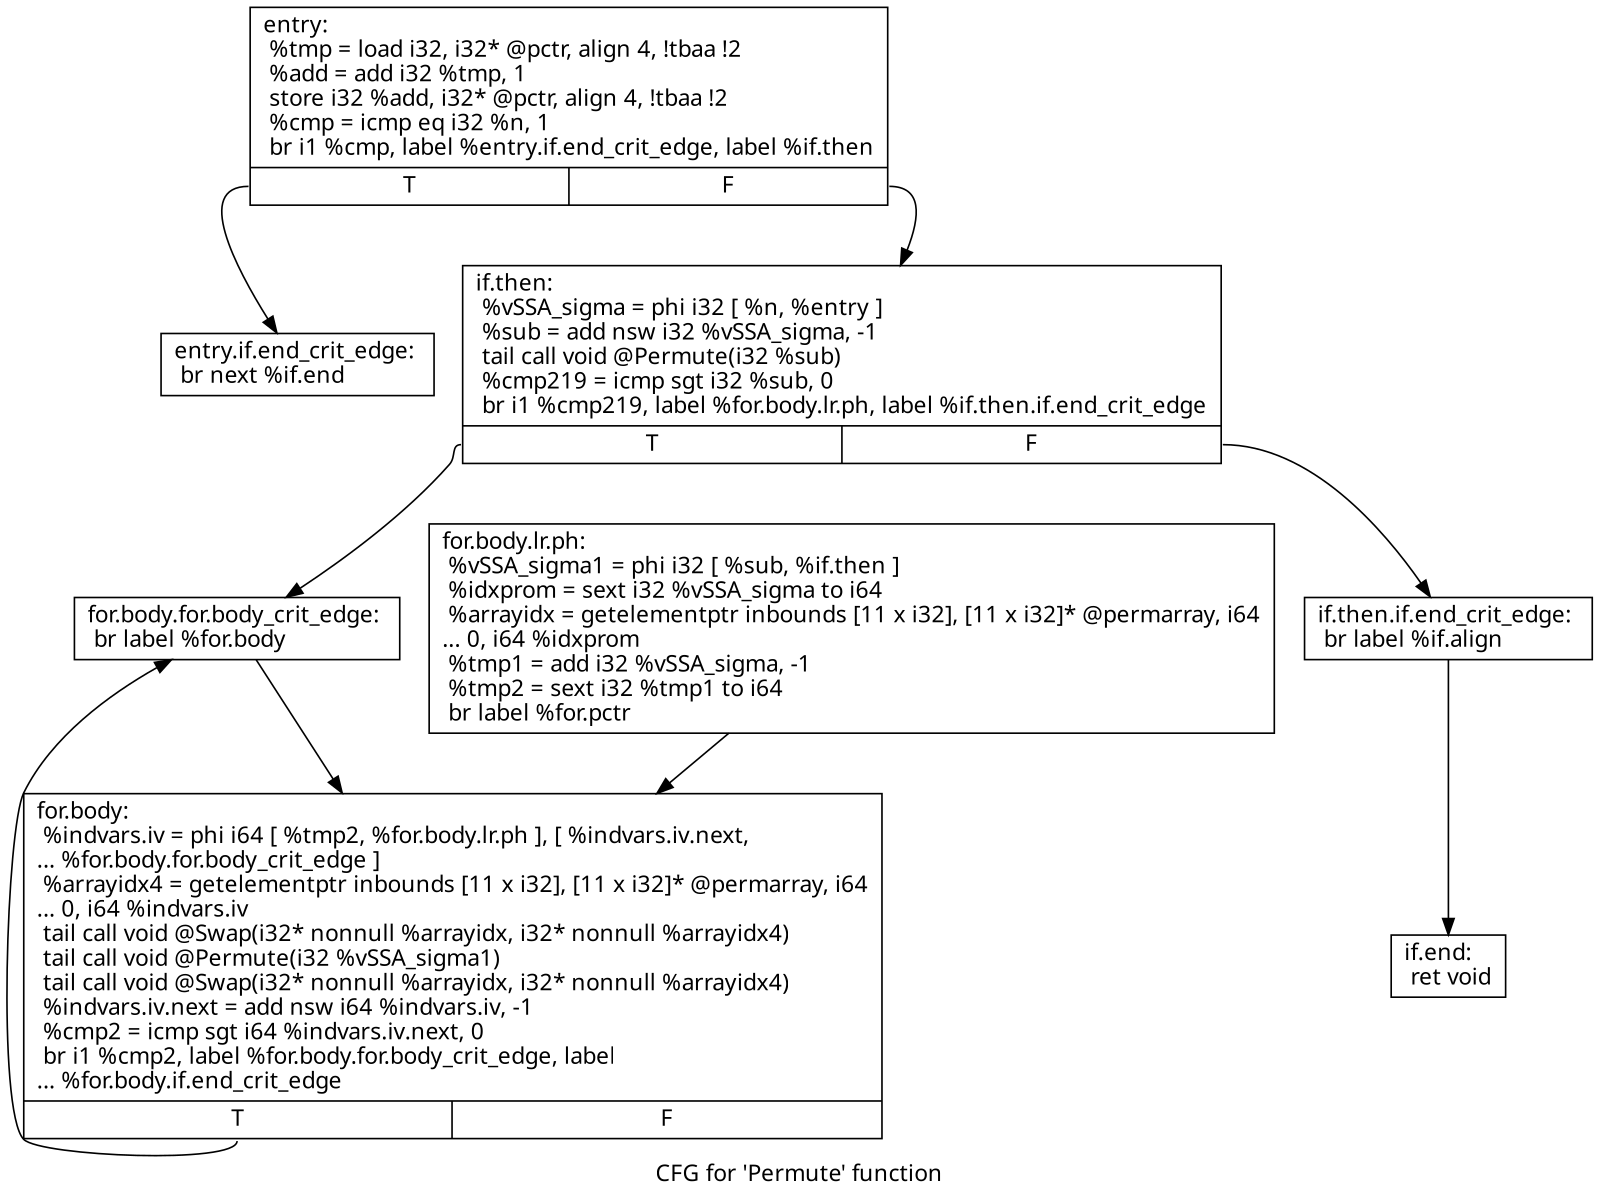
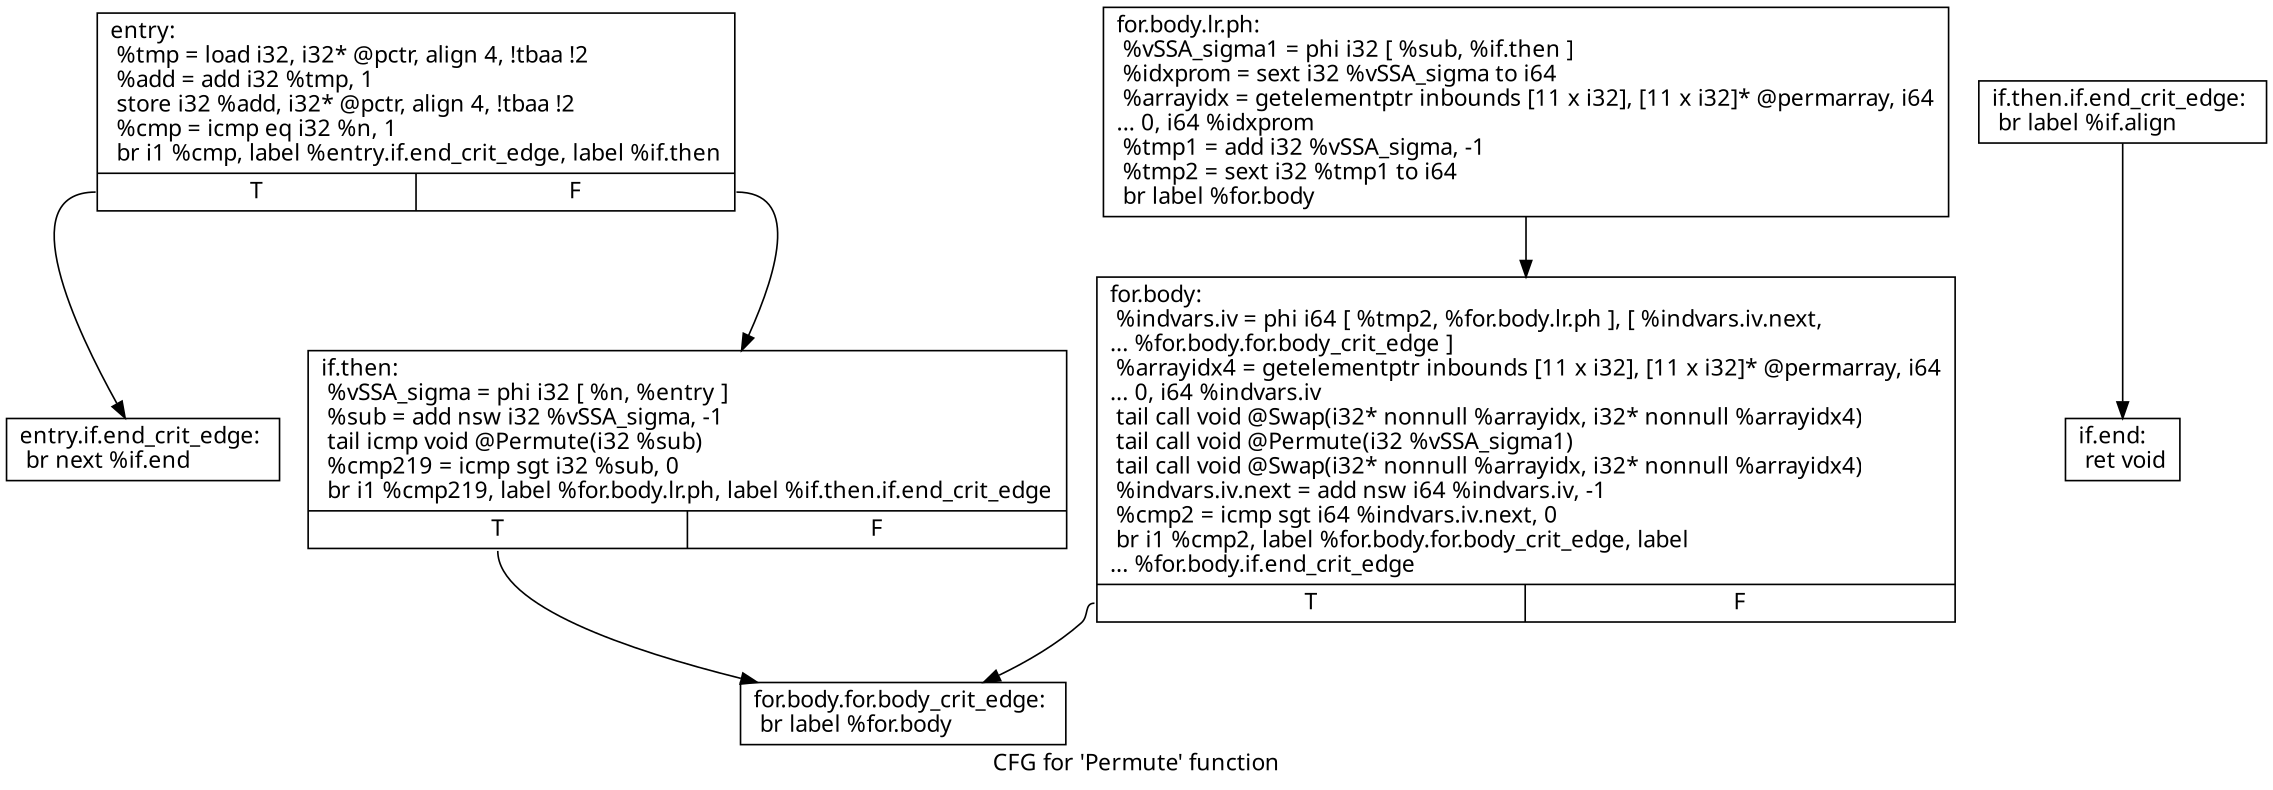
node "if.then:": text "tail call void @Permute(i32 %sub)" -> "tail icmp void @Permute(i32 %sub)"
edge "if.then:" -> "if.then.if.end_crit_edge:": removed
node "for.body.lr.ph:": text "br label %for.pctr" -> "br label %for.body"
edge "for.body.for.body_crit_edge:" -> "for.body:": removed
